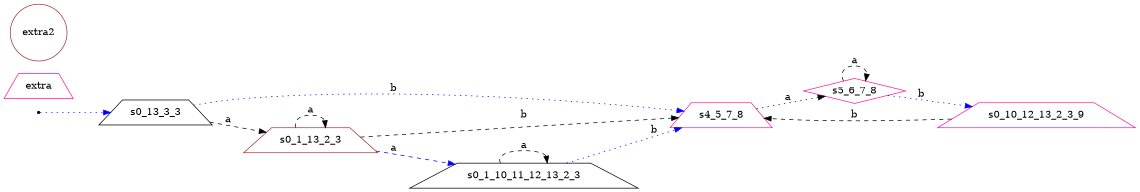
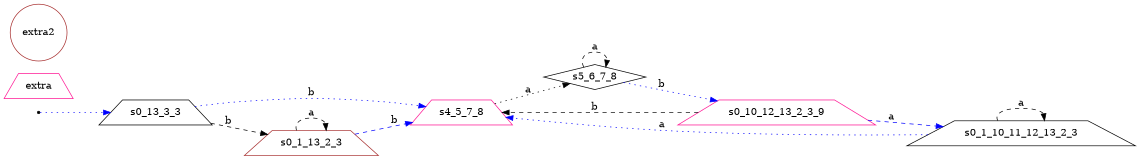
node "s5_6_7_8": color deeppink -> black
edge "s0_13_3_3" -> "s0_1_13_2_3": label "a" -> "b"
edge "s0_1_13_2_3" -> "s4_5_7_8": color black -> blue
edge "s0_1_10_11_12_13_2_3" -> "s4_5_7_8": label "b" -> "a"
edge "s0_1_13_2_3" -> "s0_1_10_11_12_13_2_3": now "s0_10_12_13_2_3_9" -> "s0_1_10_11_12_13_2_3"
